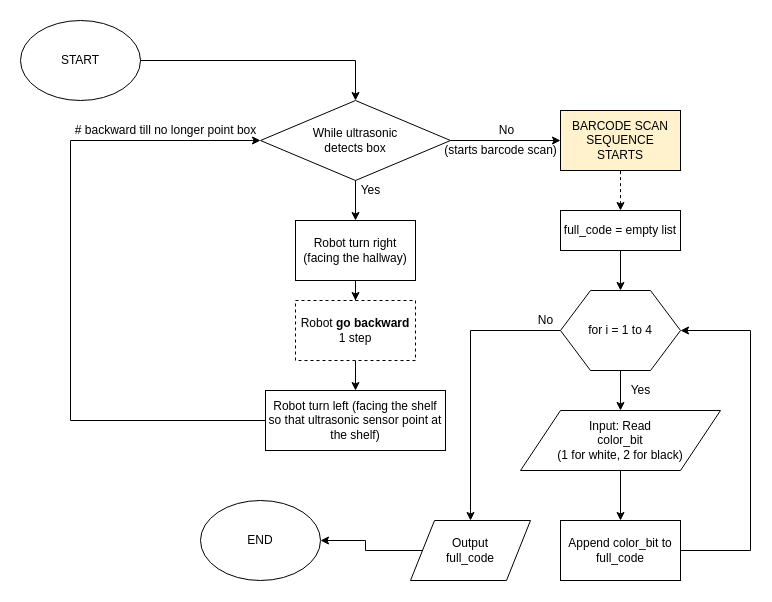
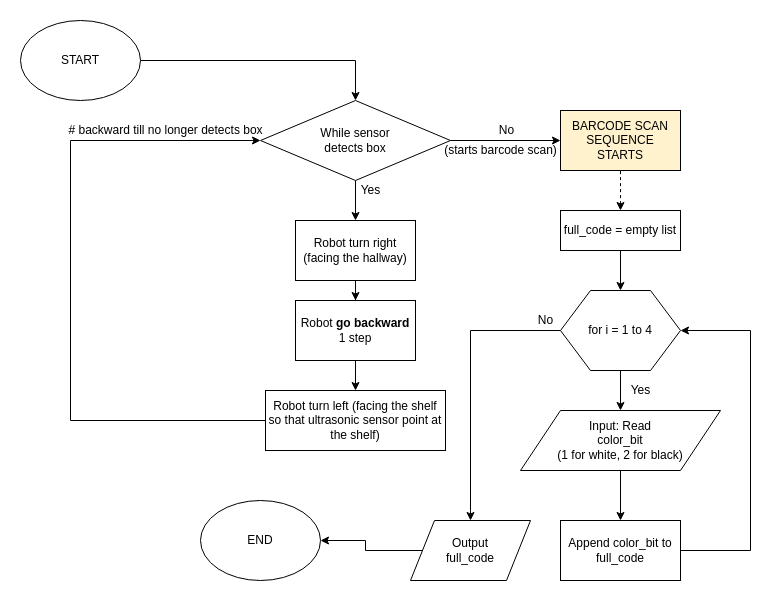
node "# backward till no longer point box": label "# backward till no longer point box" -> "# backward till no longer detects box"
node "While ultrasonic detects box": label "While ultrasonic detects box" -> "While sensor detects box"
node "Robot go backward 1 step": style dashed -> solid
